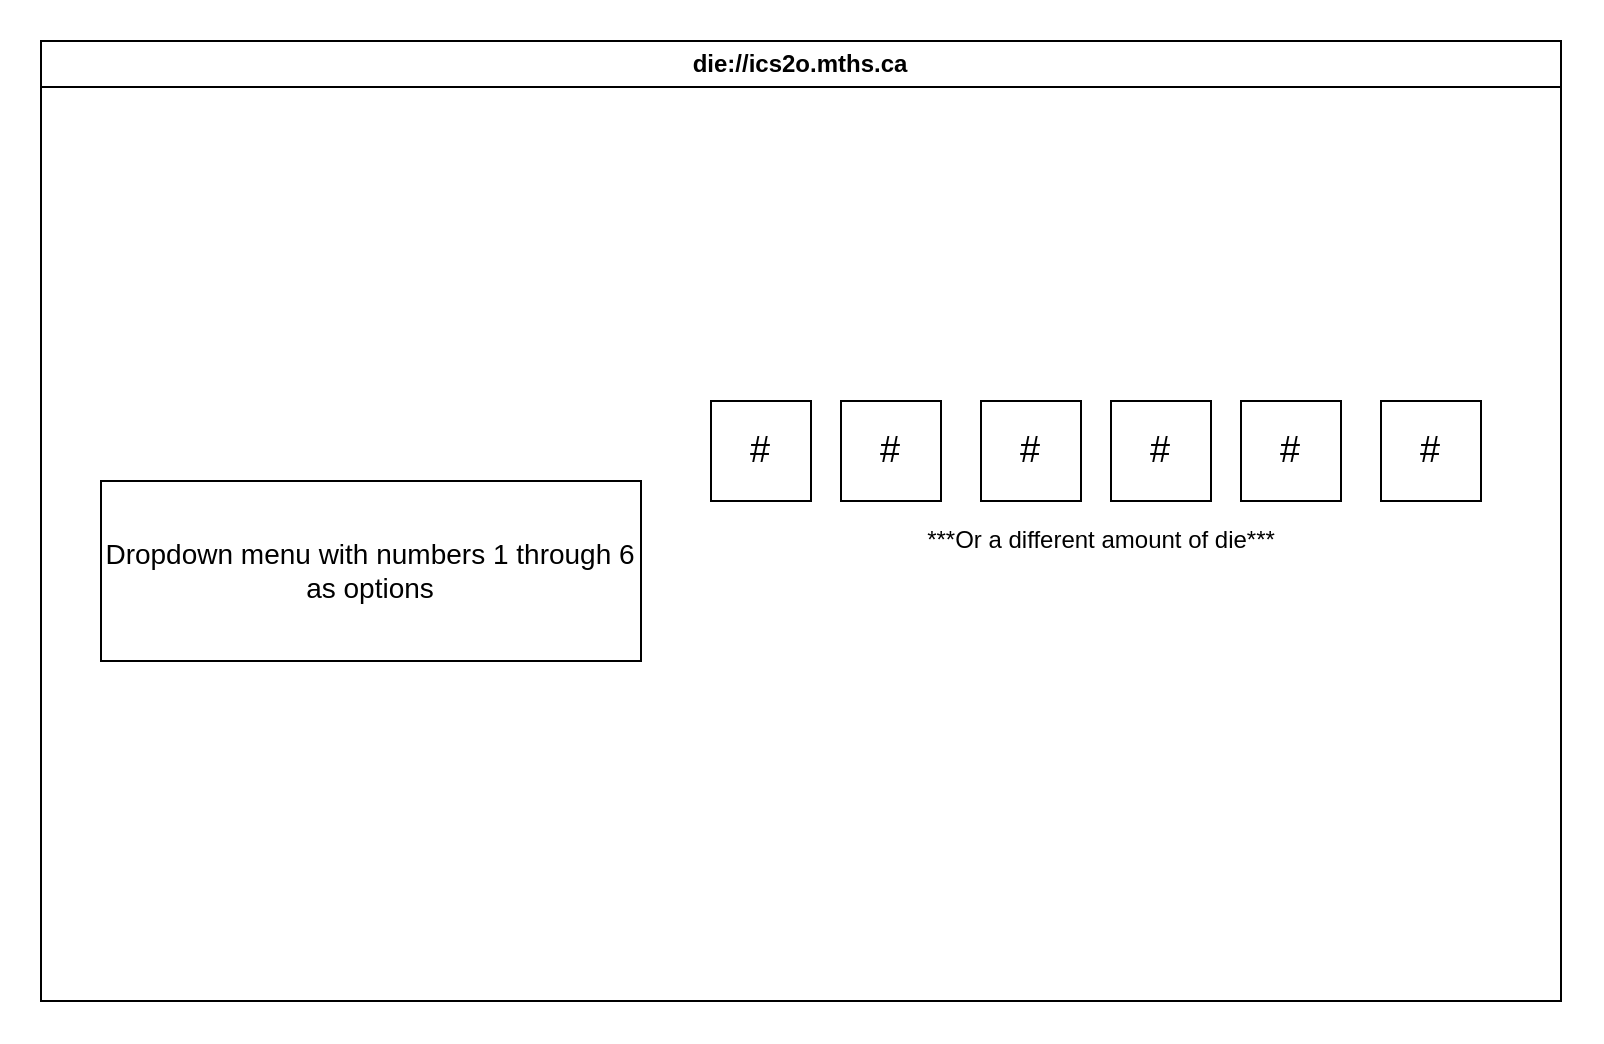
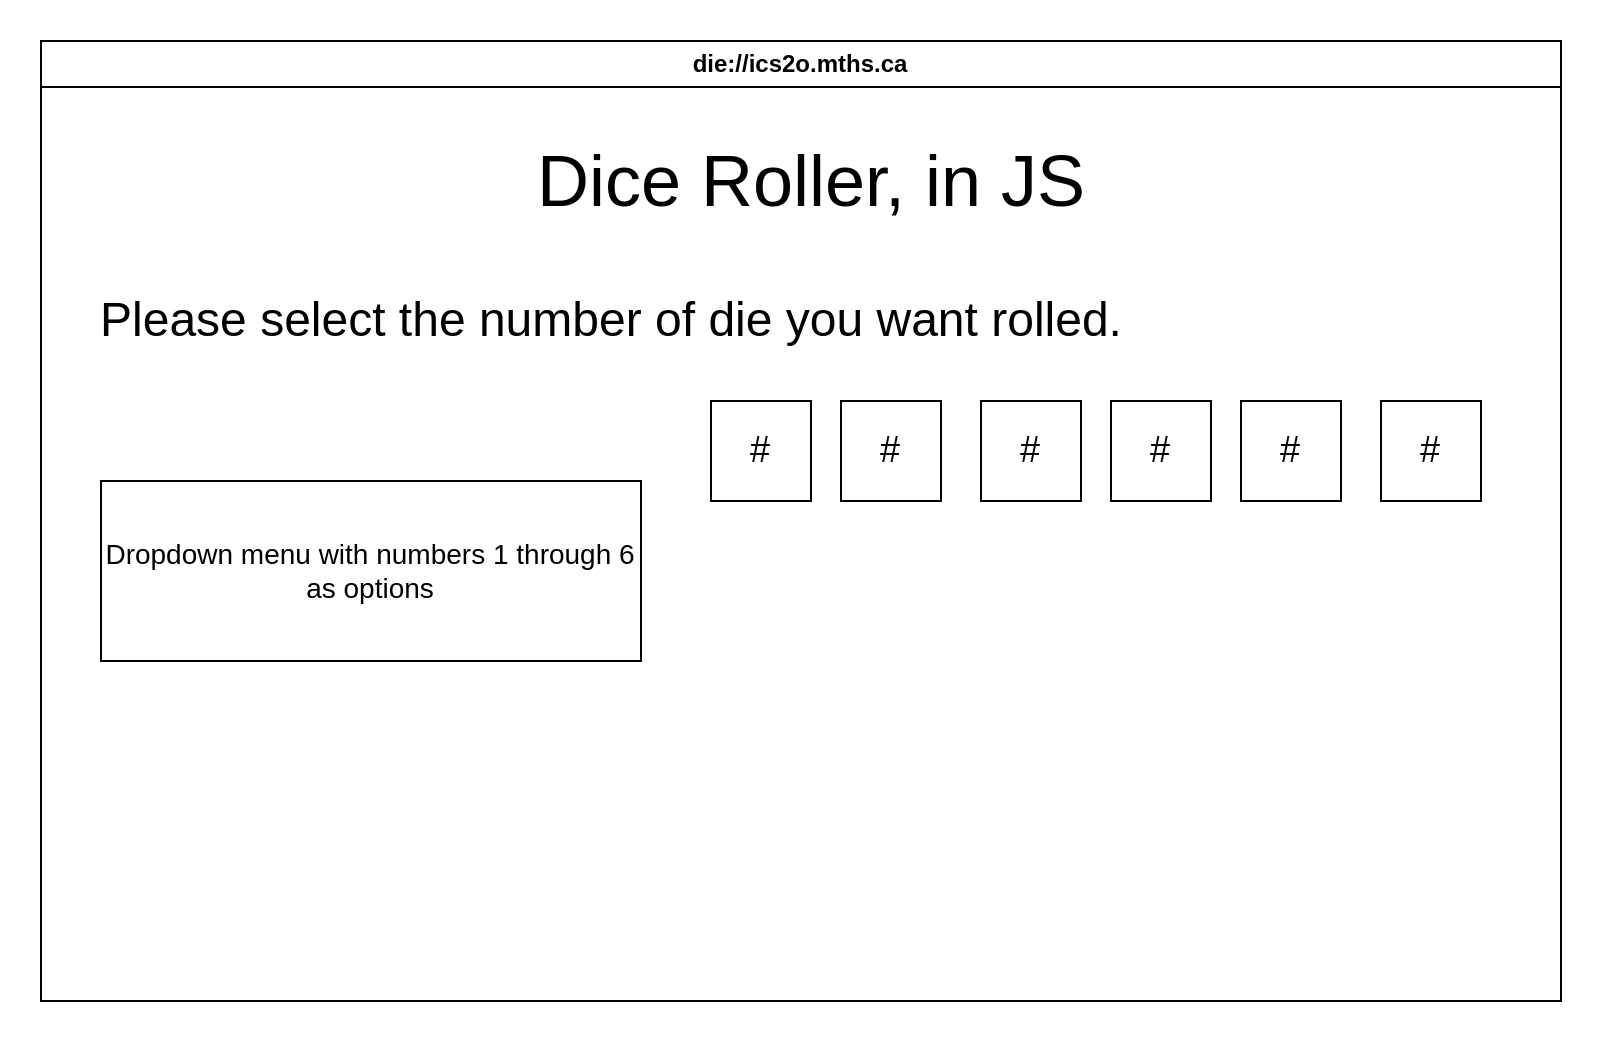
node "Dice Roller, in JS": added
node "Please select the number of die you want rolled.": added
node "***Or a different amount of die***": removed
